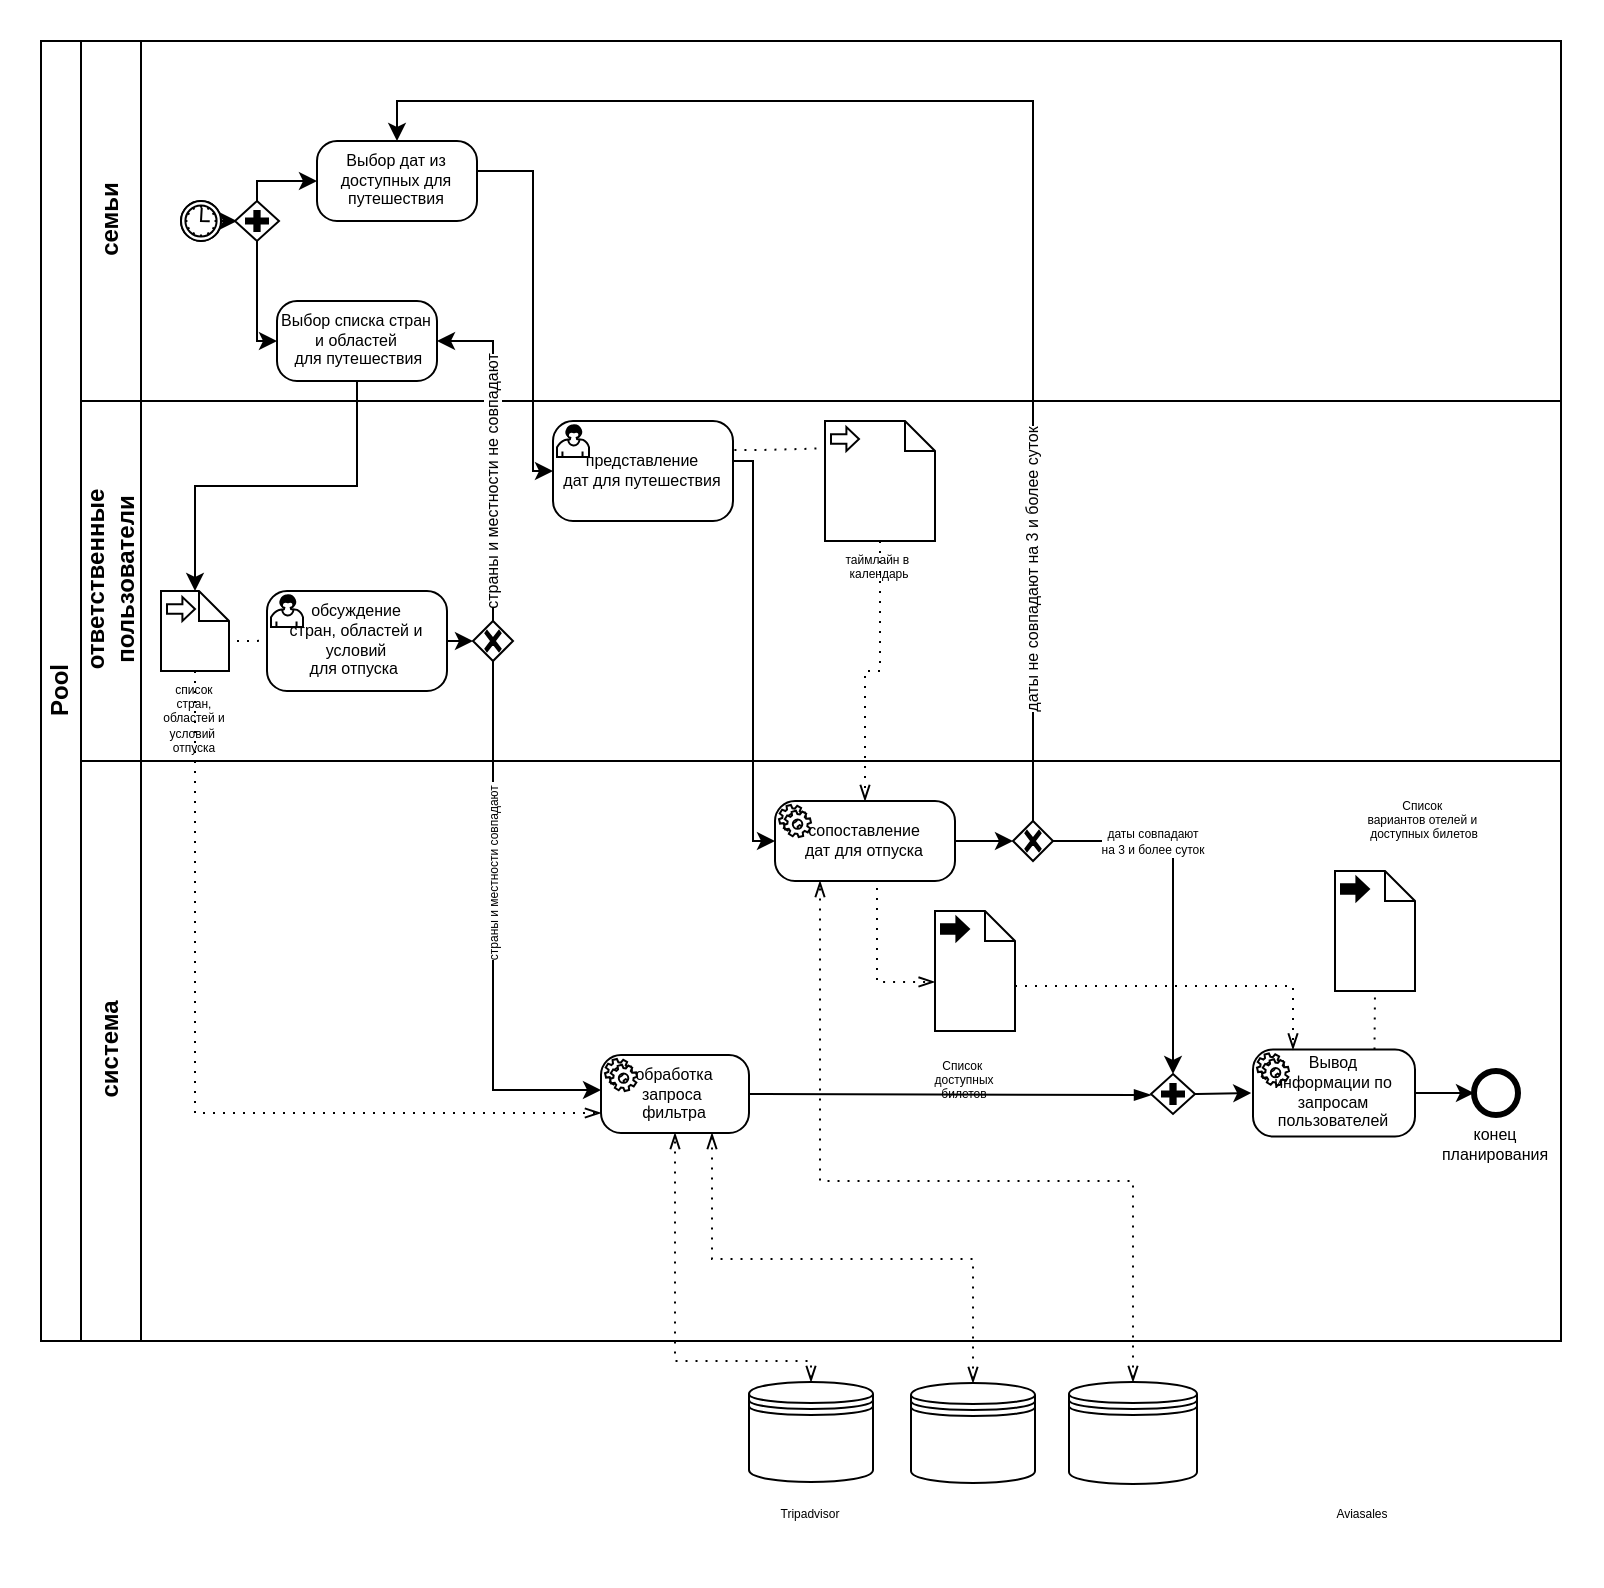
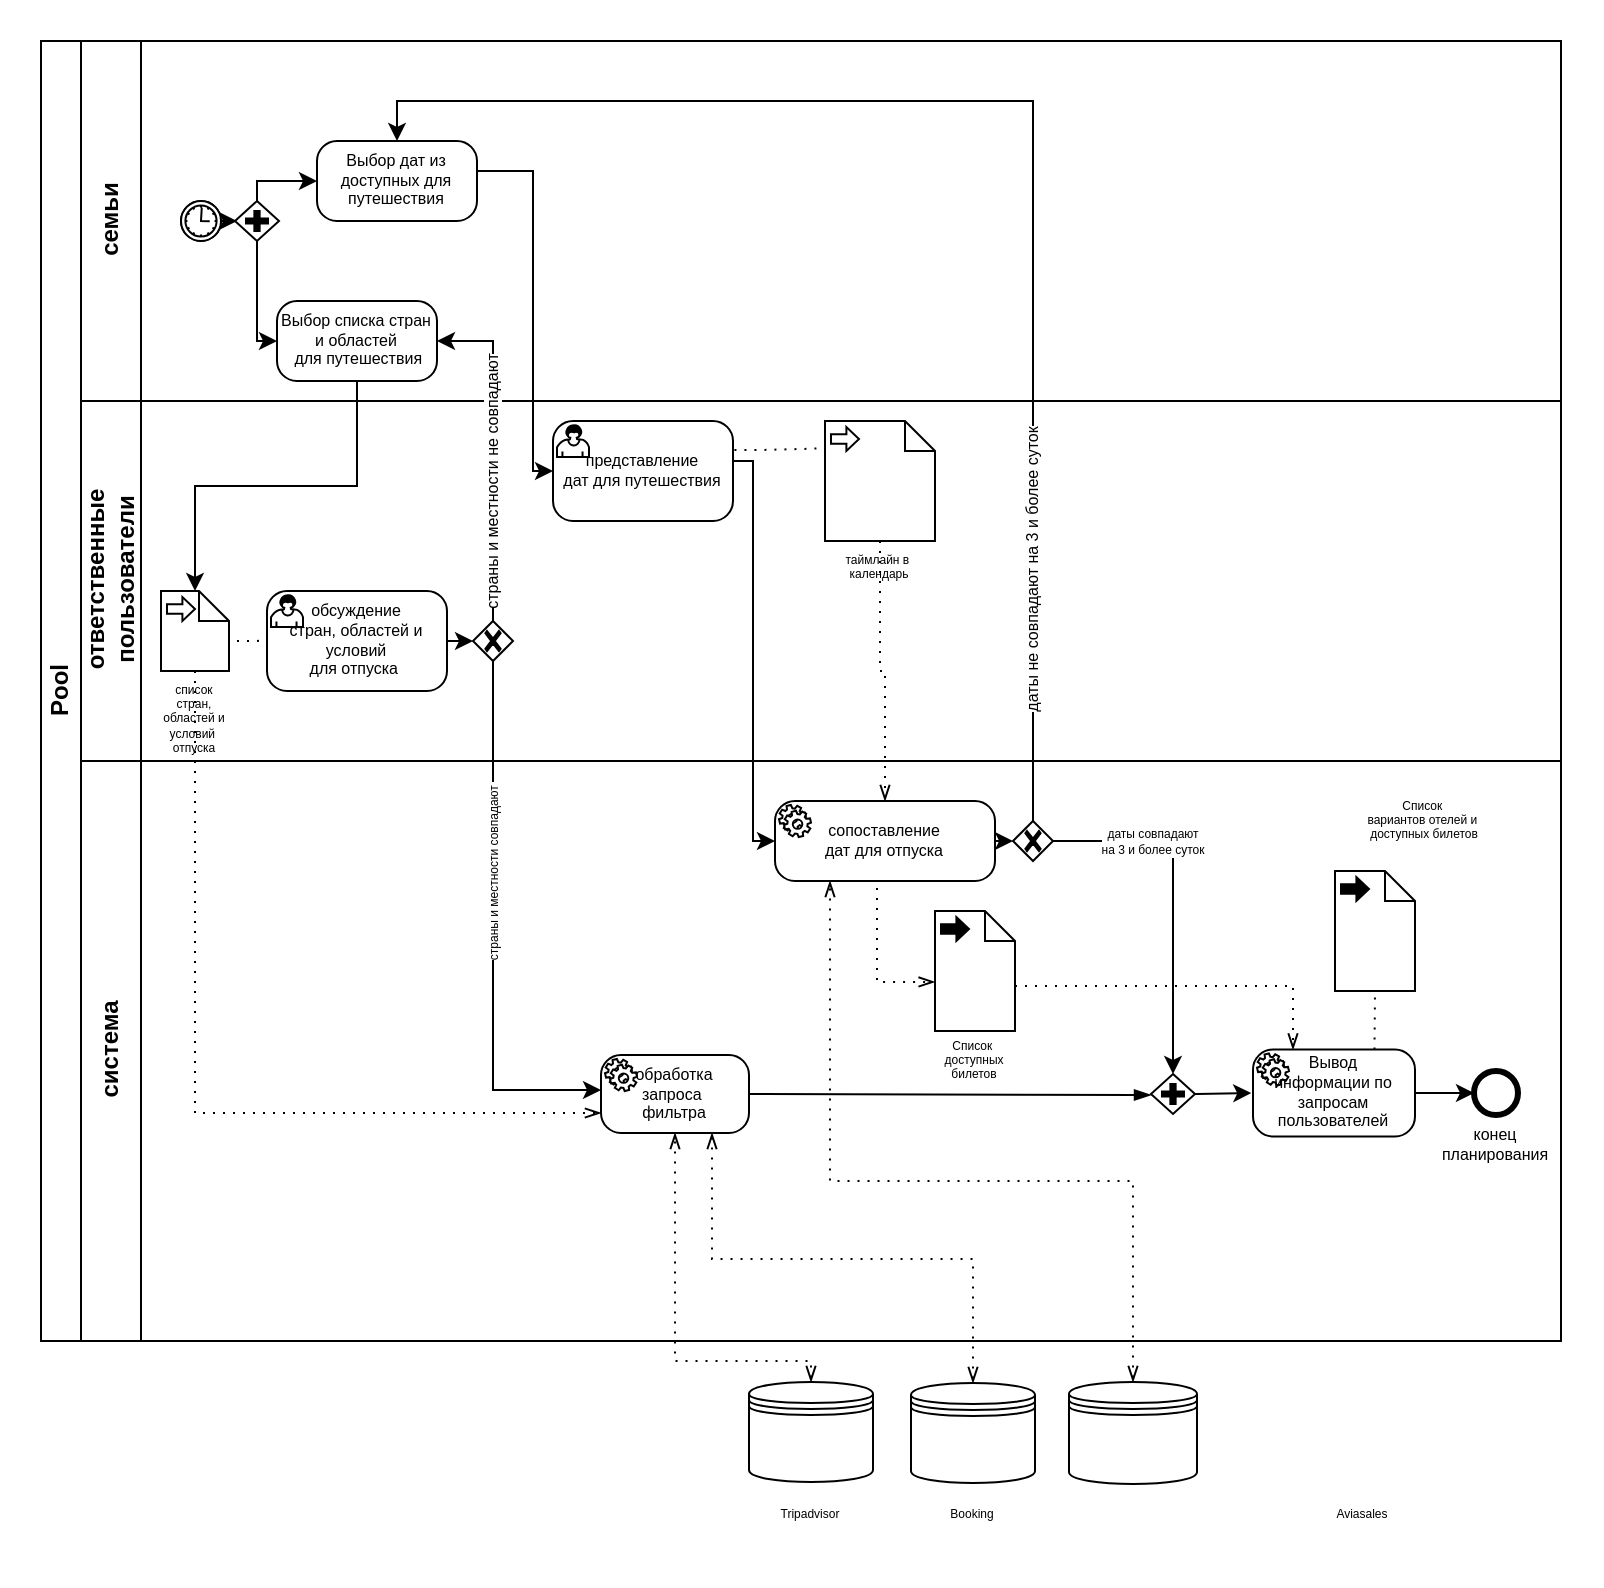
node "сопоставление дат для отпуска": size 180x80 -> 220x80
node "Список доступных билетов": moved (965, 1081) -> (975, 1061)
node "Booking": added
